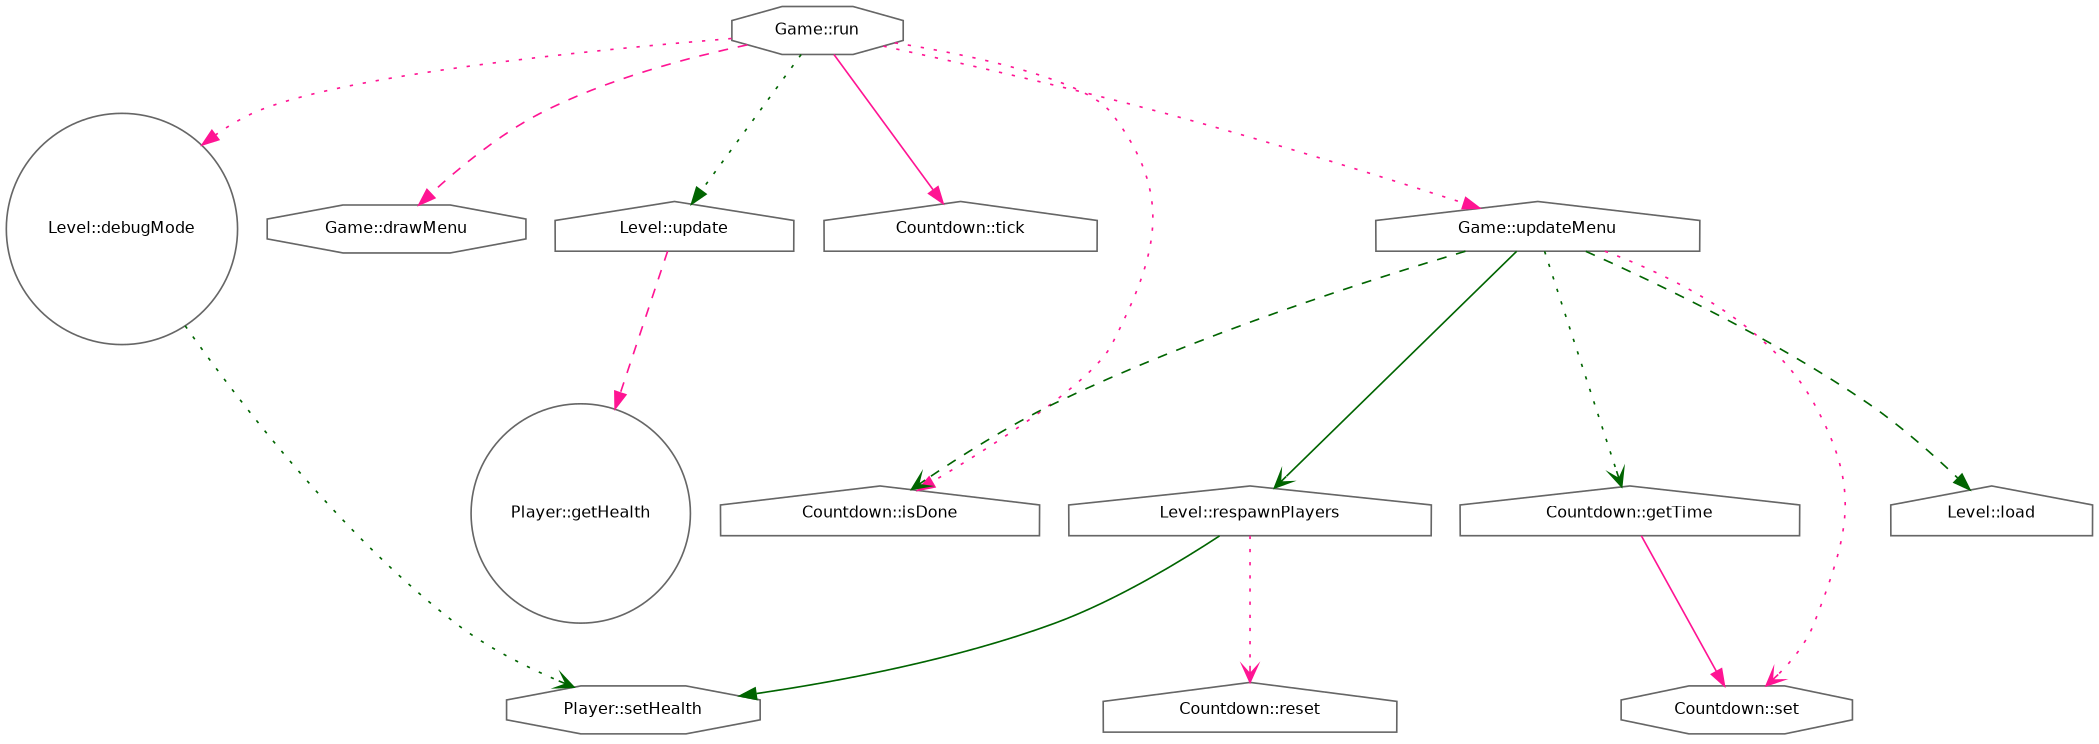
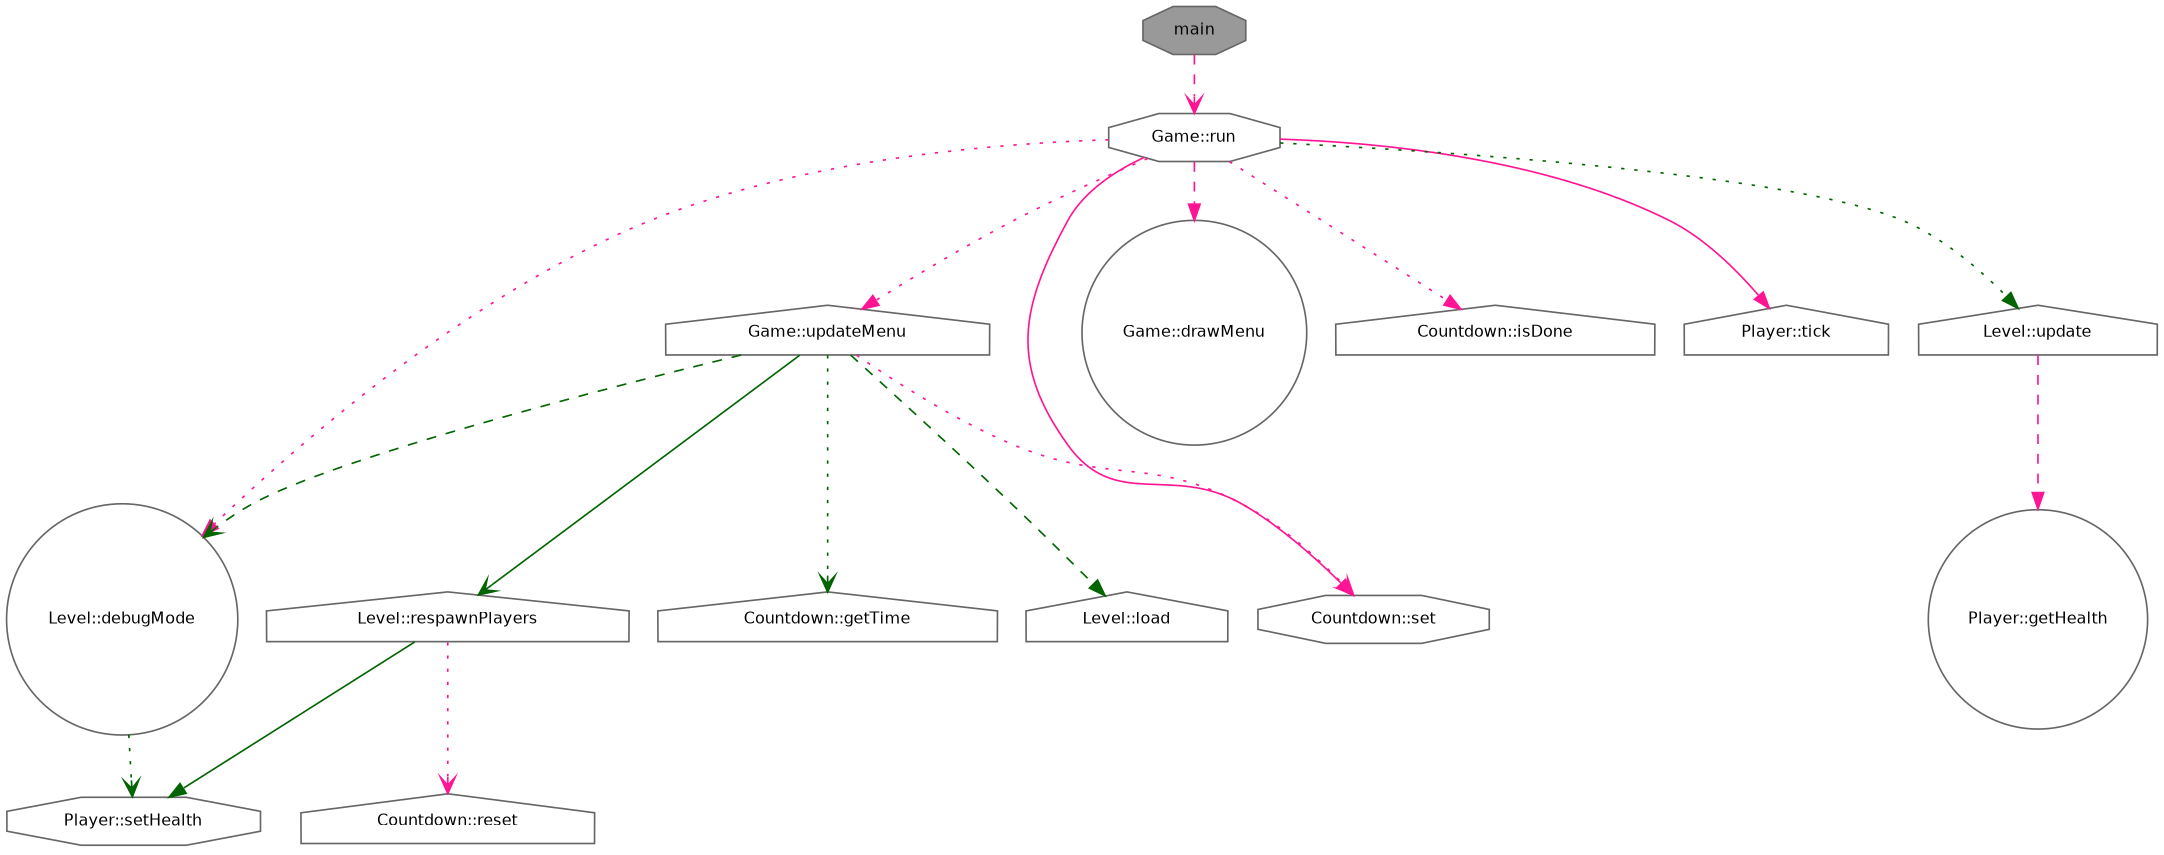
node "main": added
node "Game::drawMenu": shape octagon -> circle
node "Countdown::tick": label "Countdown::tick" -> "Player::tick"
edge "Game::updateMenu" -> "Countdown::isDone": now "Game::updateMenu" -> "Level::debugMode"
edge "Countdown::getTime" -> "Countdown::set": now "Game::run" -> "Countdown::set"
